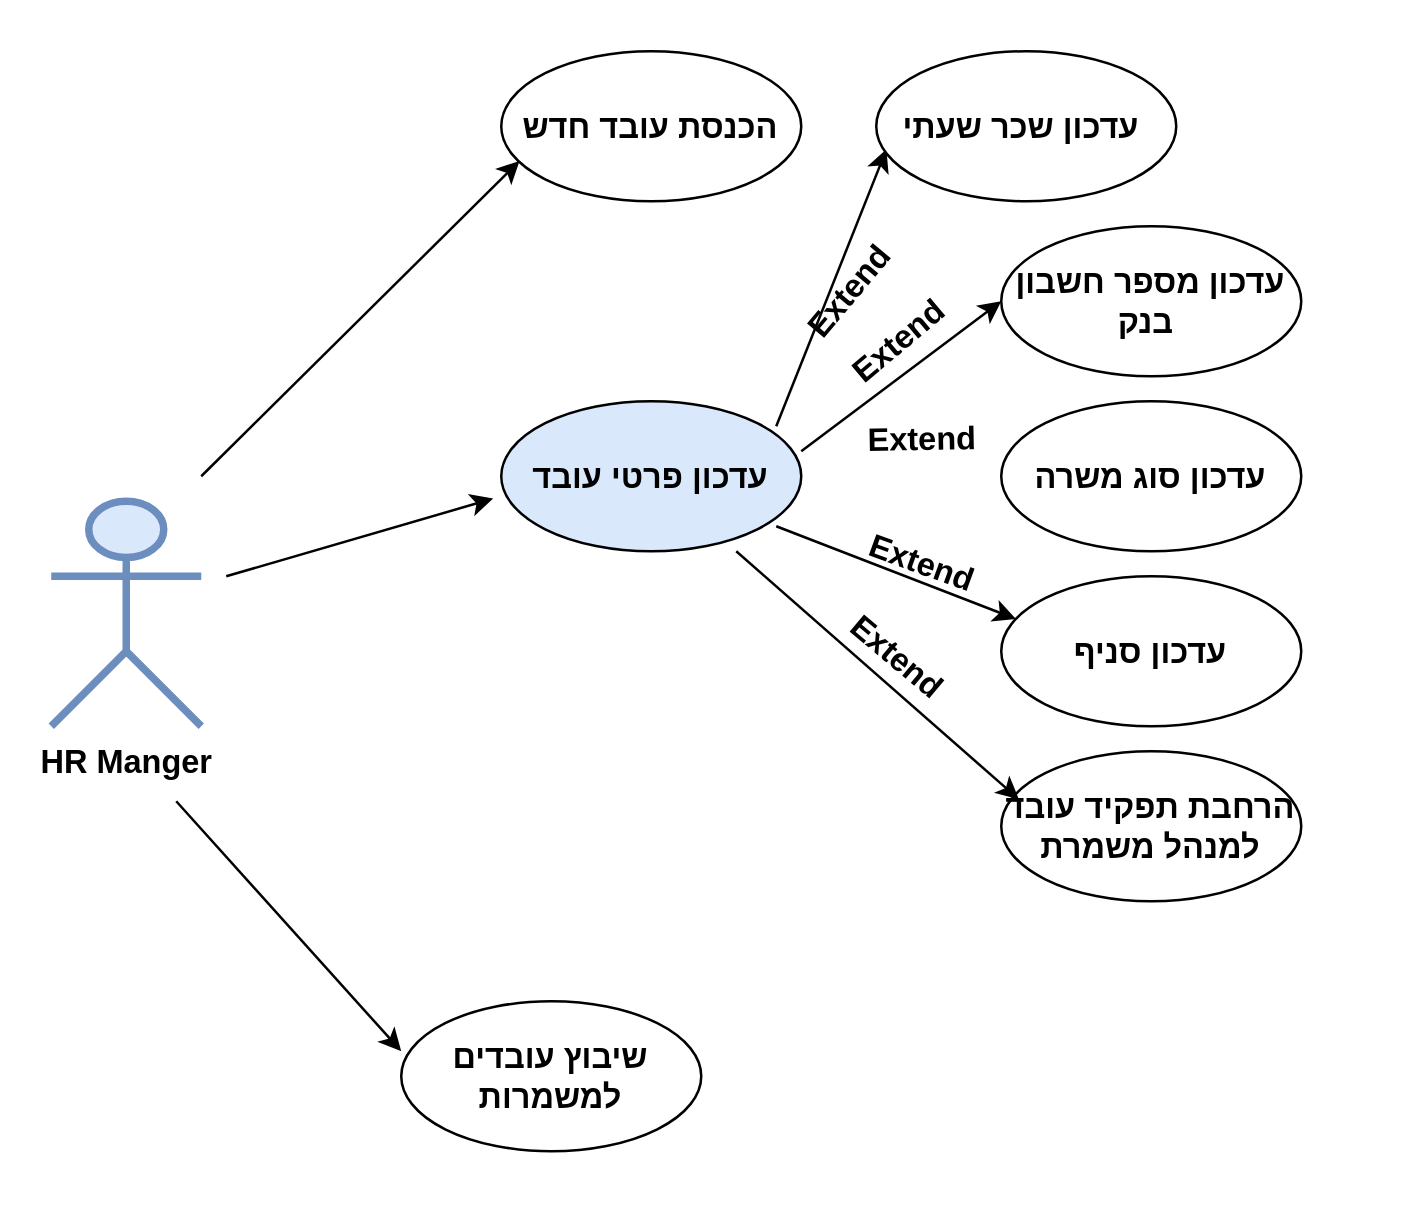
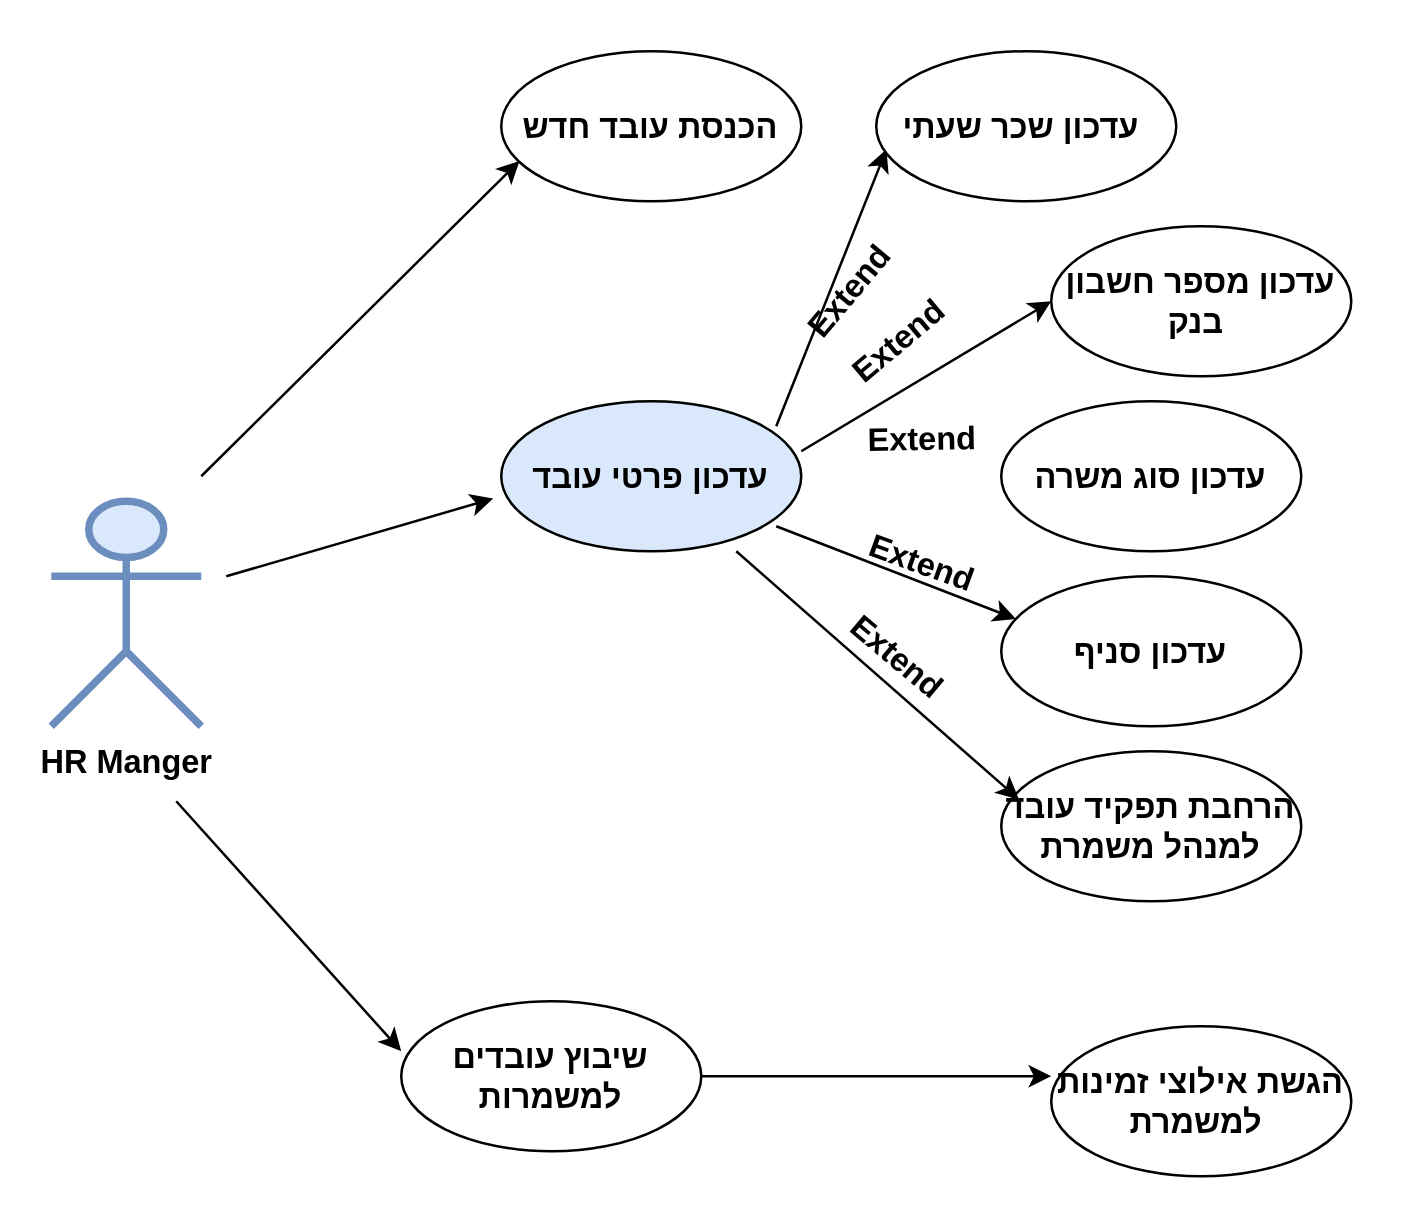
node "עדכון מספר חשבון בנק": moved (1151, 301) -> (1201, 301)
edge "שיבוץ עובדים למשמרות" -> "הגשת אילוצי זמינות למשמרת": added
node "הגשת אילוצי זמינות למשמרת": added
